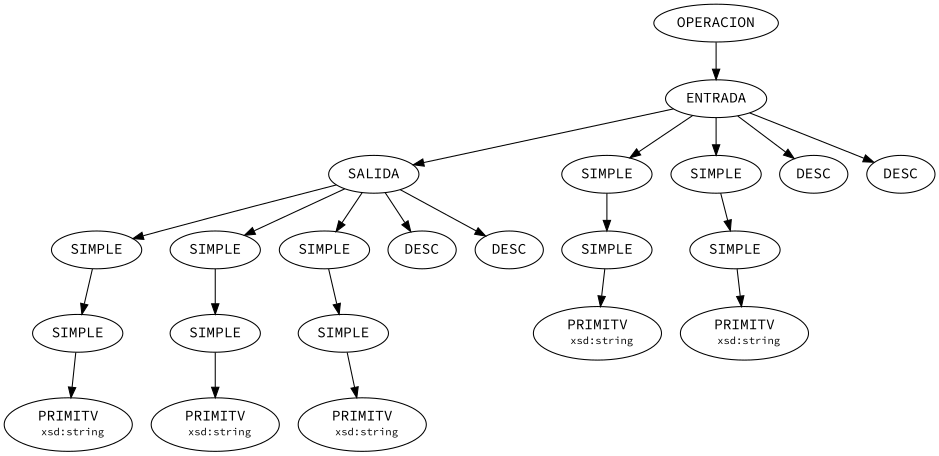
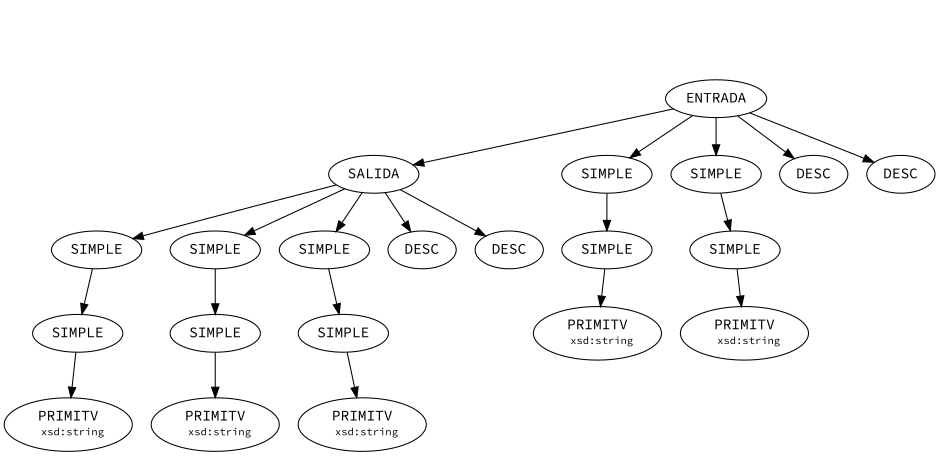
node "OPERACION": removed
